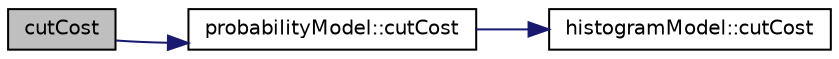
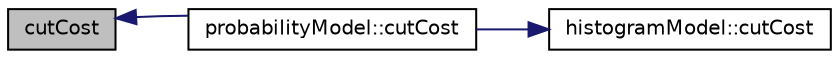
edge "cutCost" -> "probabilityModel::cutCost": reversed
